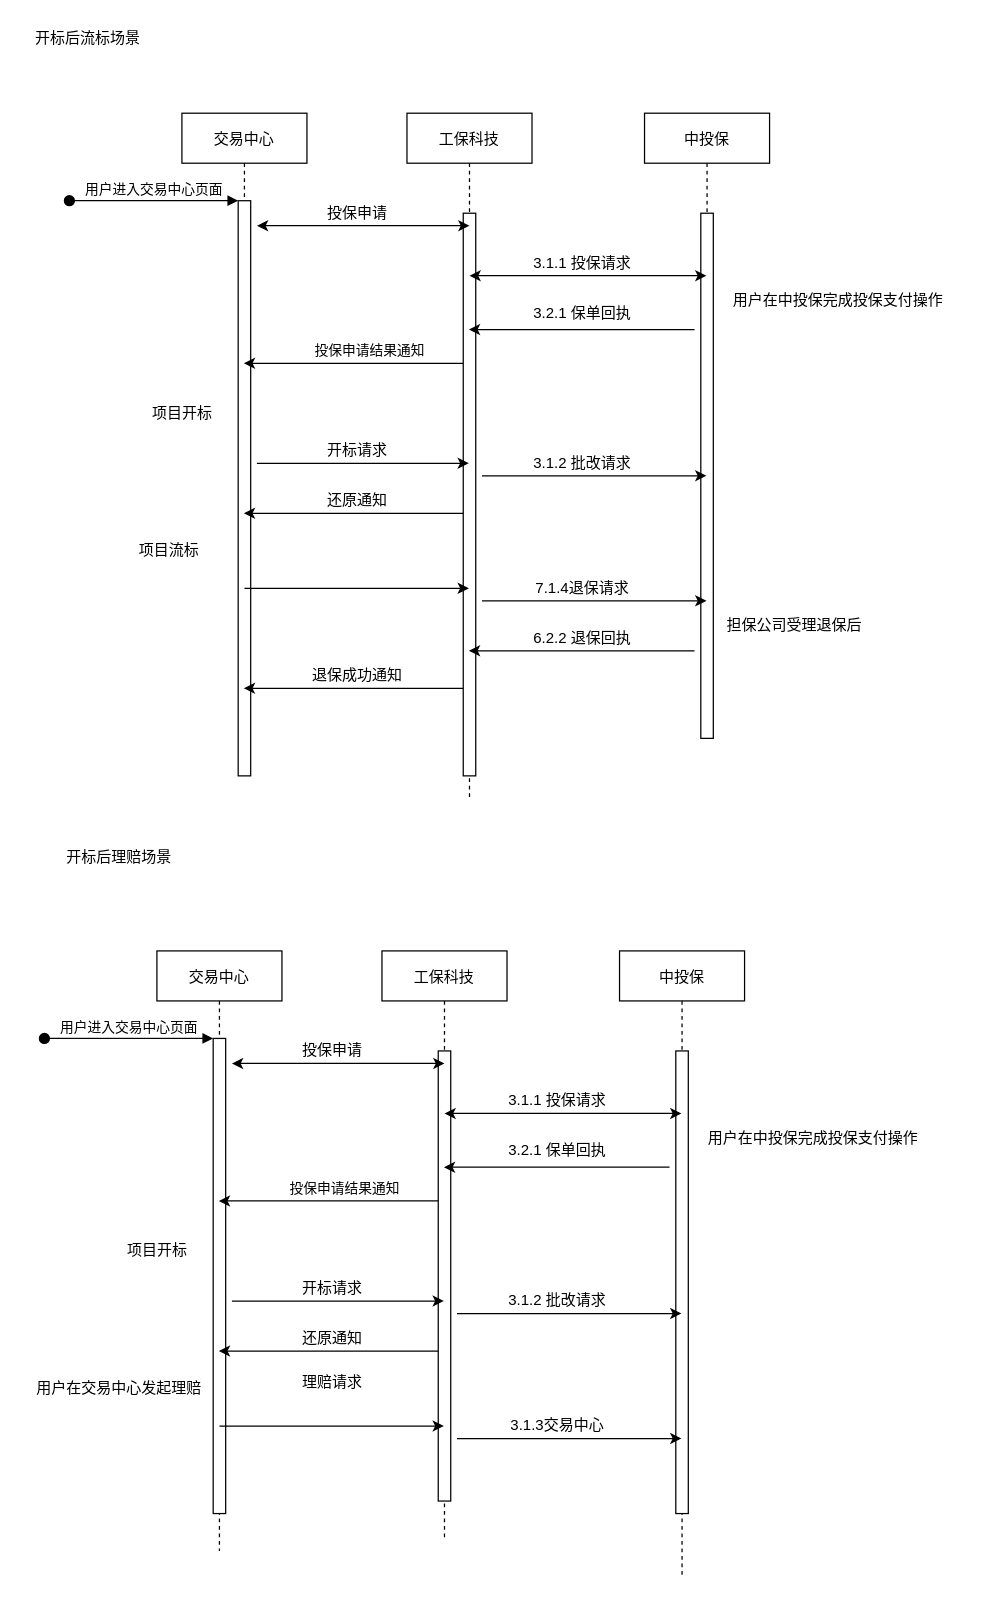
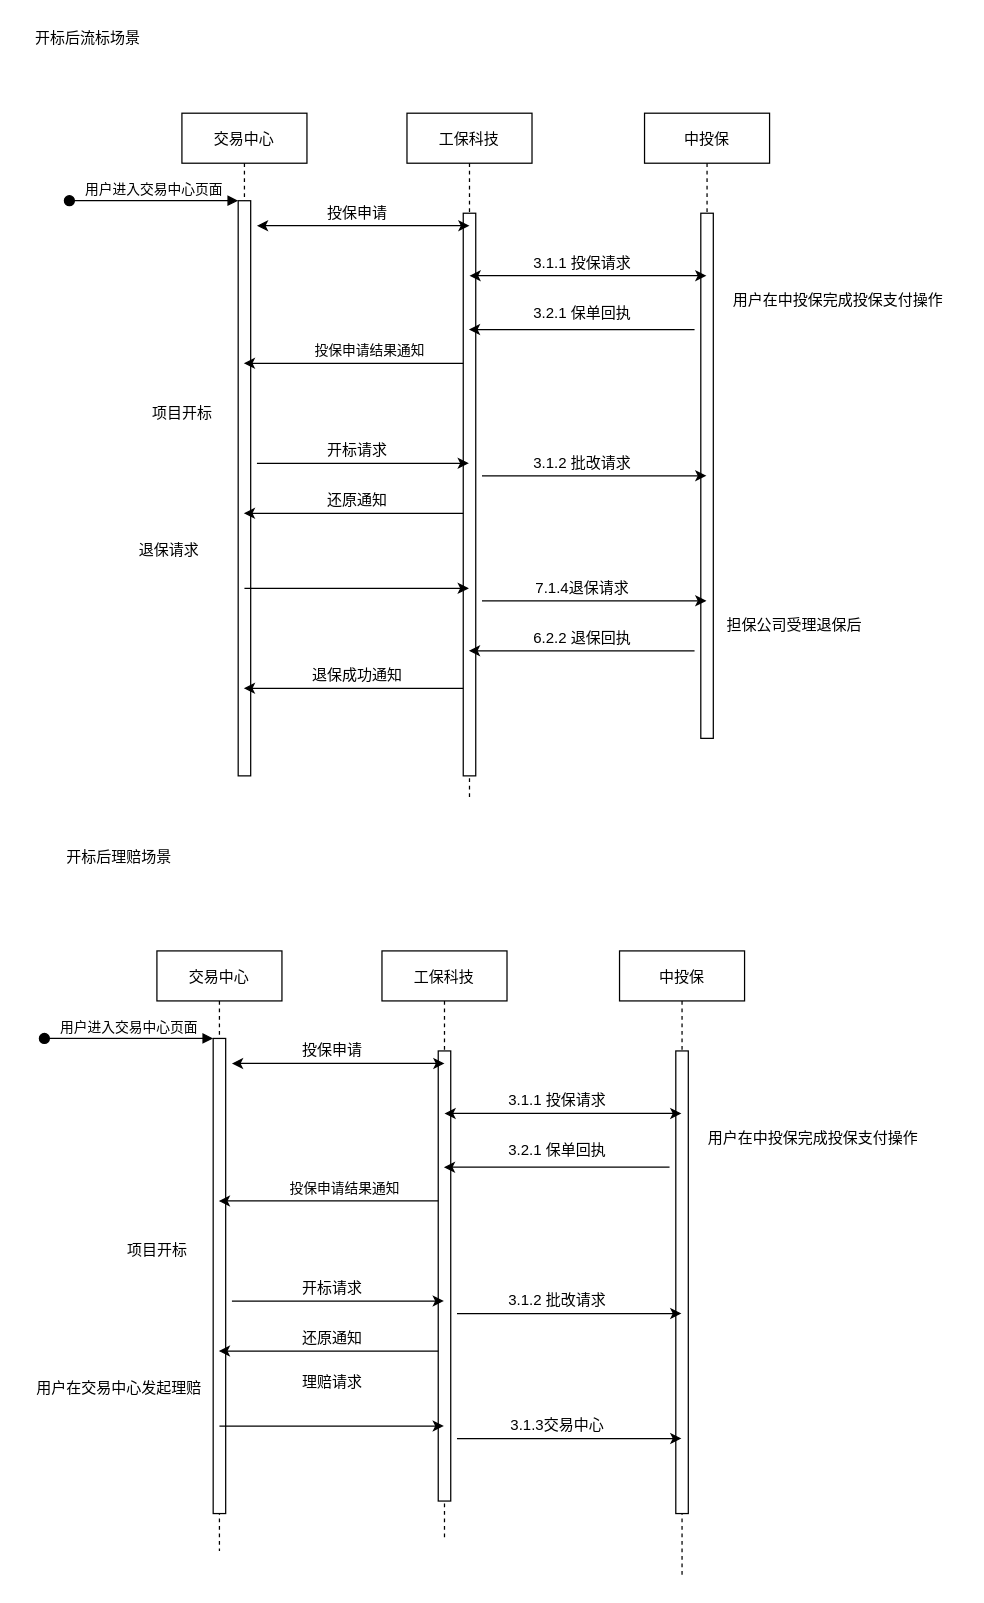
node "项目流标": label "项目流标" -> "退保请求"
